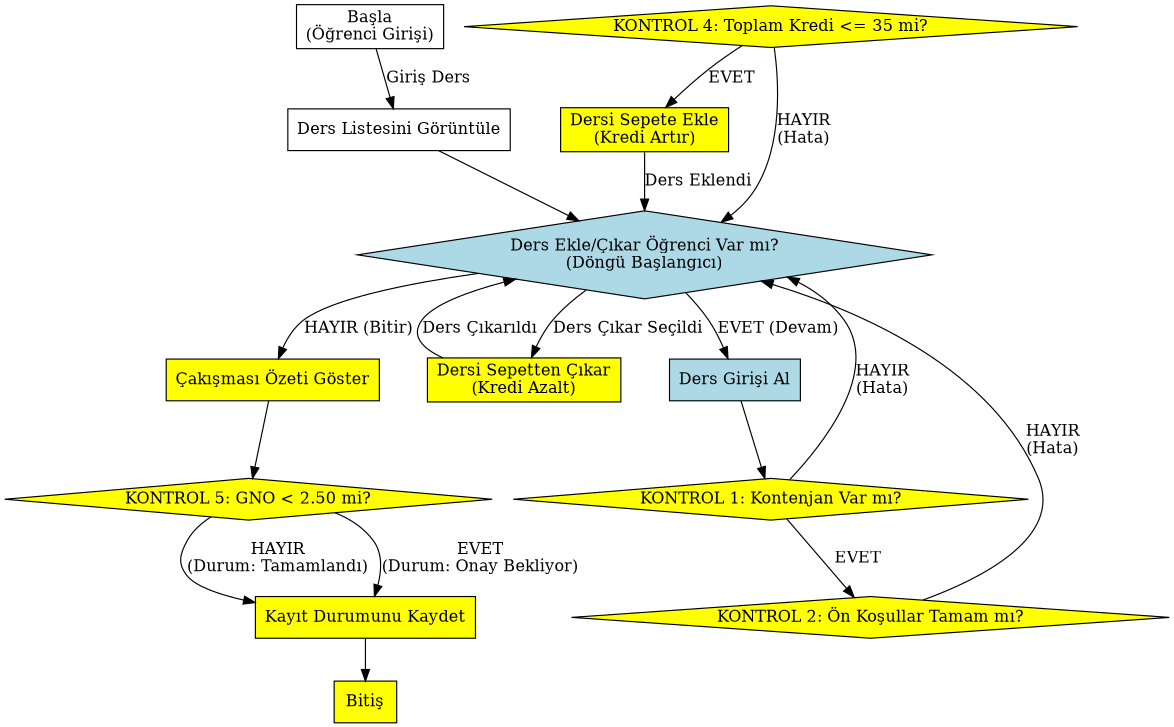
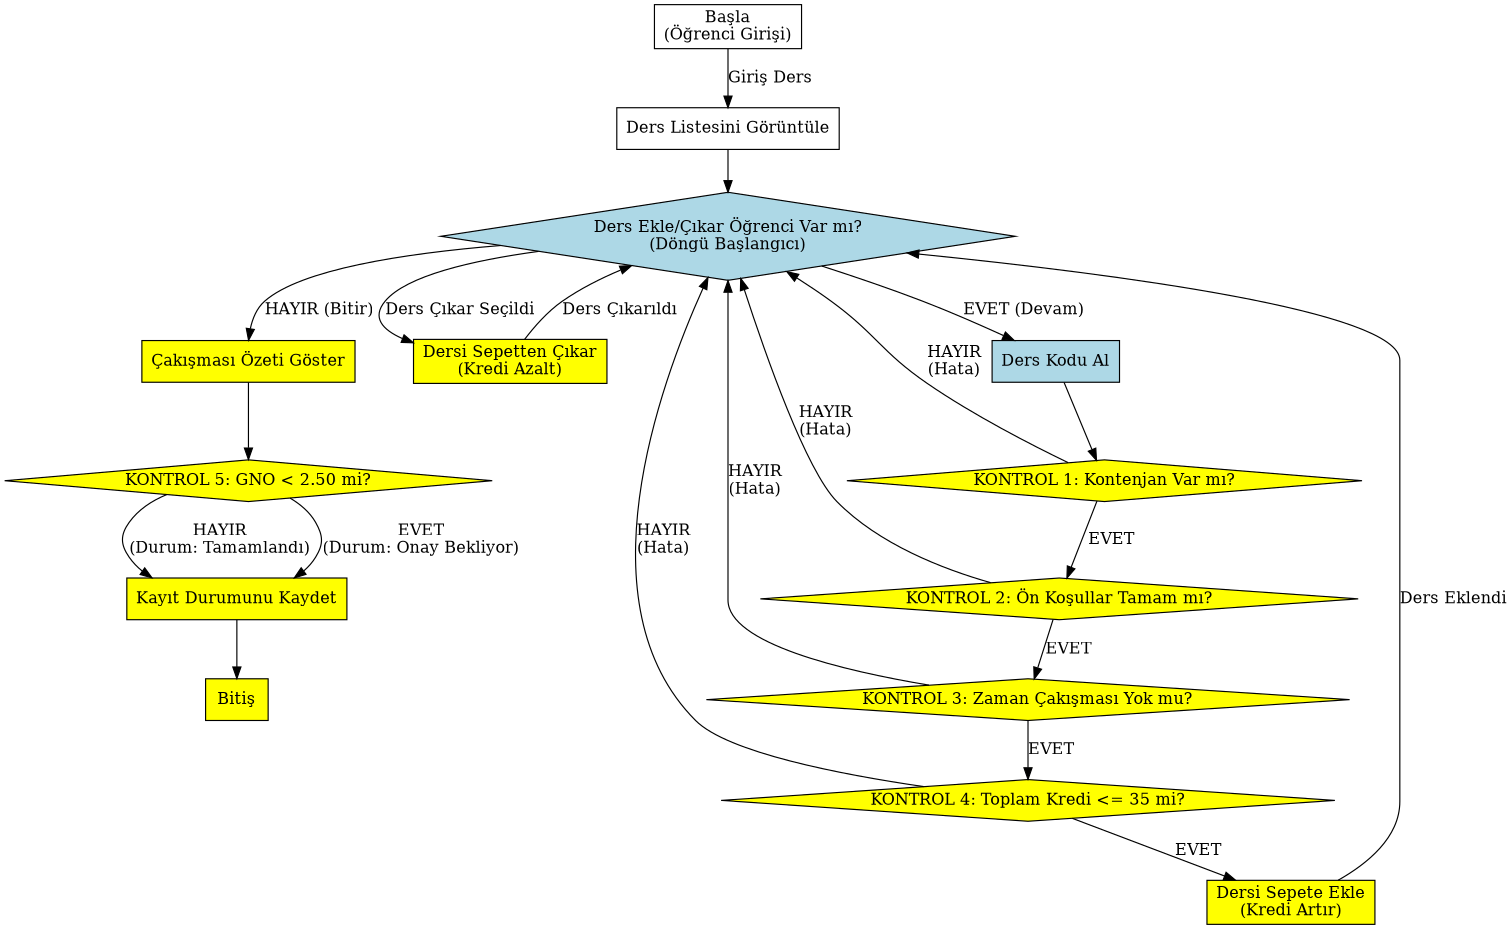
node "Ders Girişi Al": label "Ders Girişi Al" -> "Ders Kodu Al"
node "KONTROL 3: Zaman Çakışması Yok mu?": added
